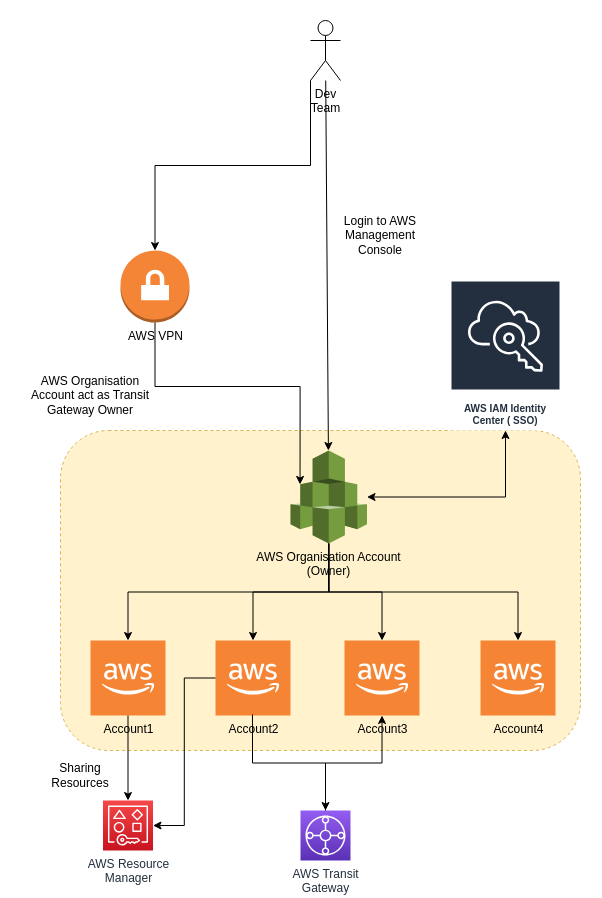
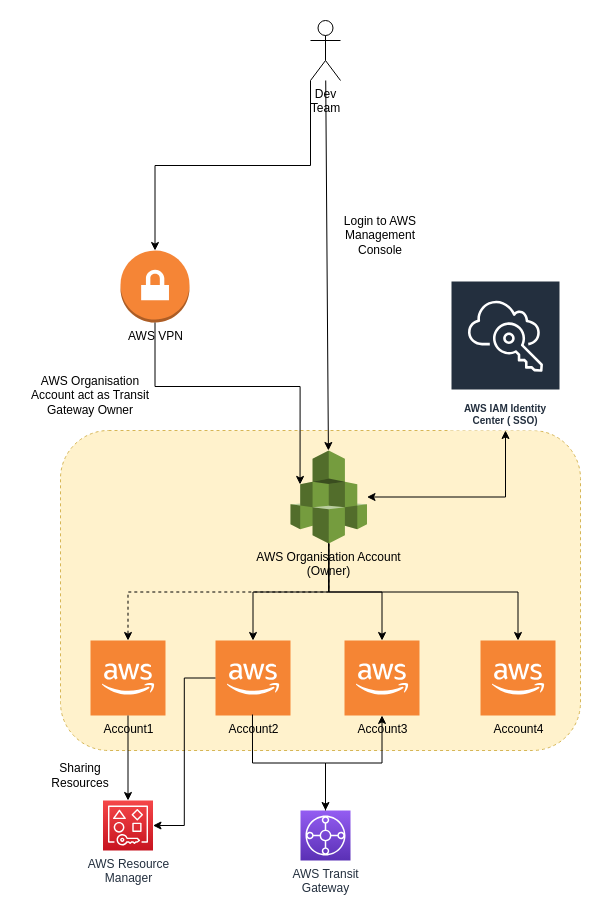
edge "AWS Organisation Account (Owner)" -> "Account1": style solid -> dashed
